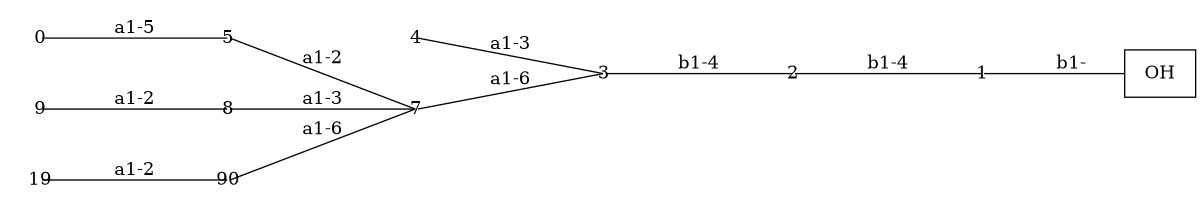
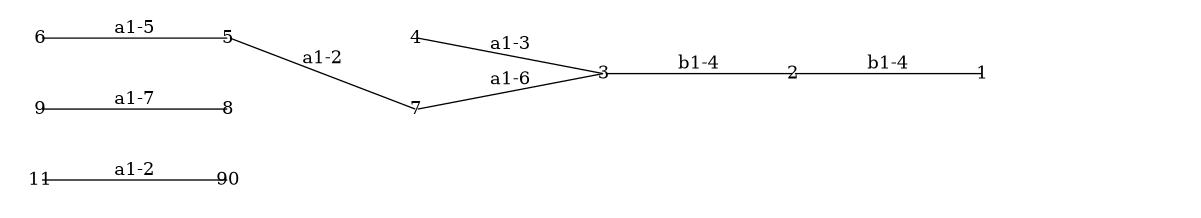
node "0": label "0" -> "6"
node "OH": removed
edge "9" -- "8": label "a1-2" -> "a1-7"
edge "8" -- "7": removed, label "a1-3"
edge "7" -- "90": removed, label "a1-6"
node "19": label "19" -> "11"
